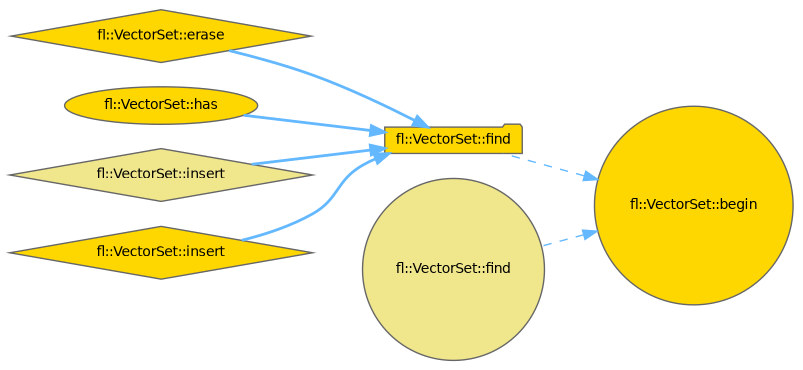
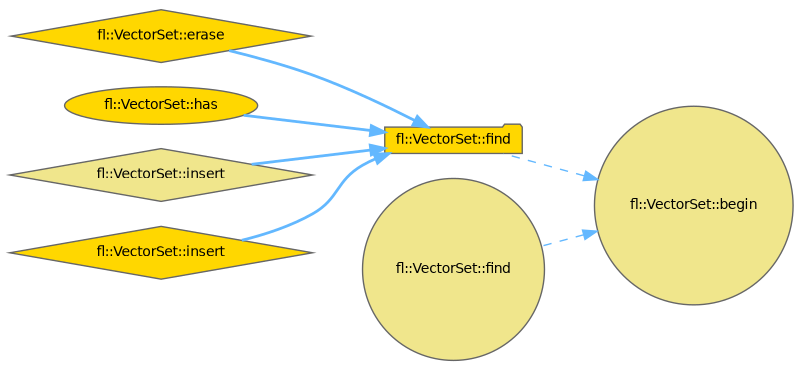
node "fl::VectorSet::begin": fillcolor gold -> khaki
